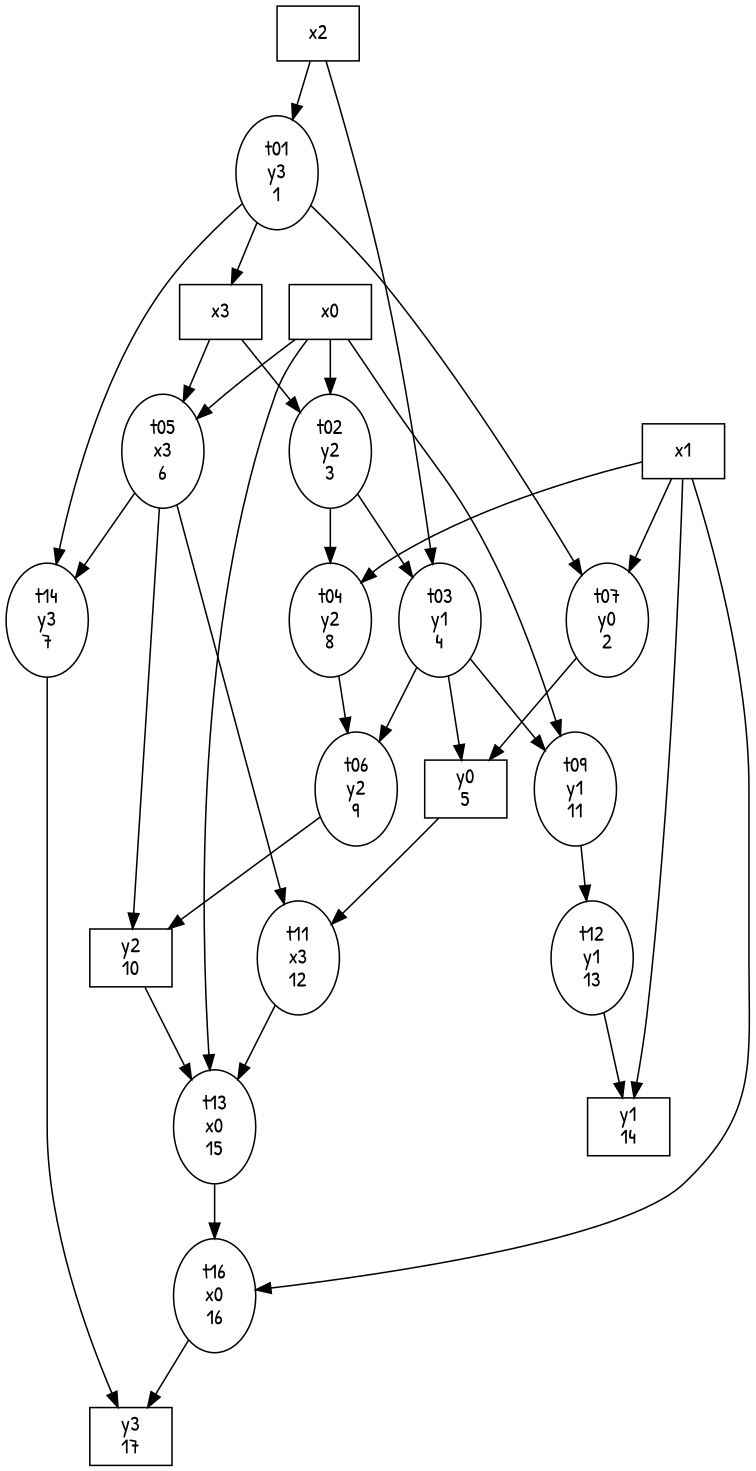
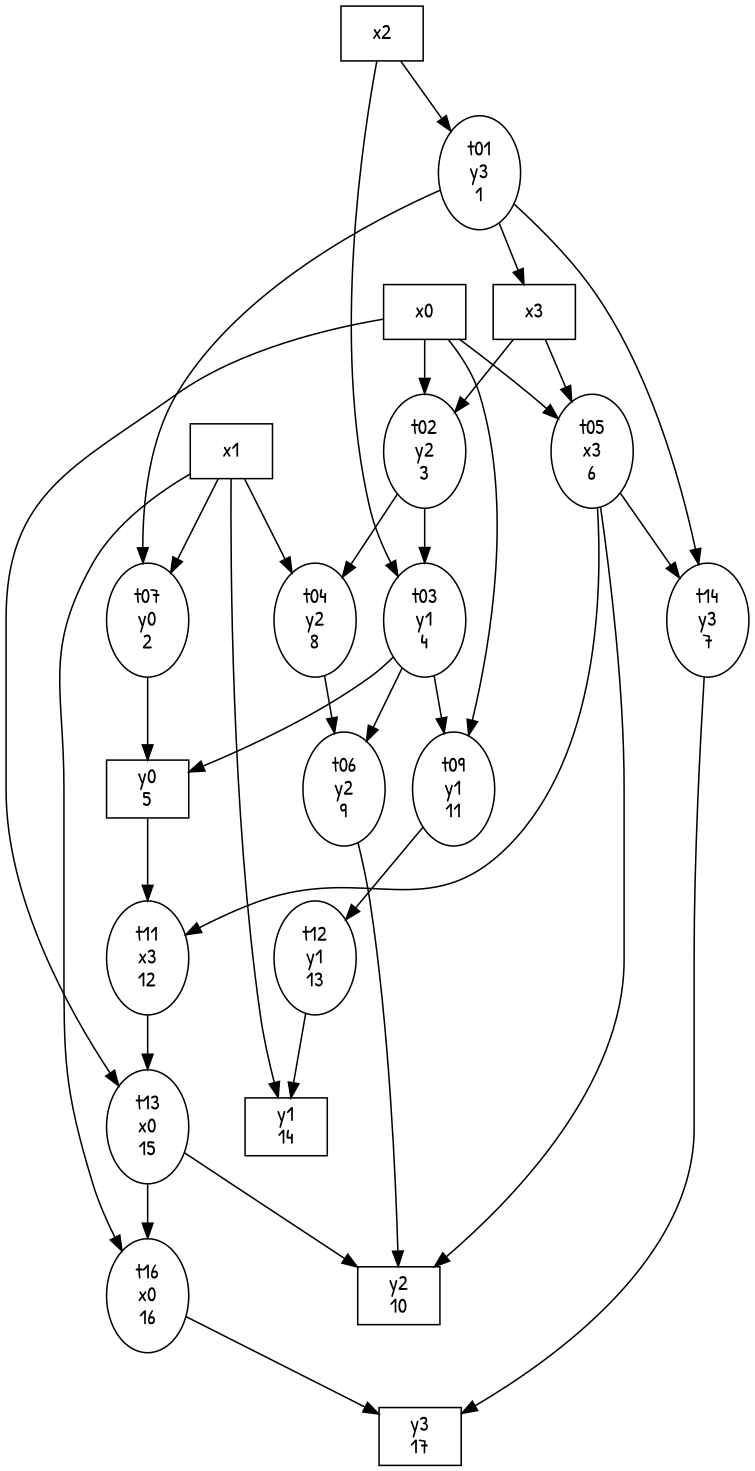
edge "y2 10" -> "t13 x0 15": reversed
